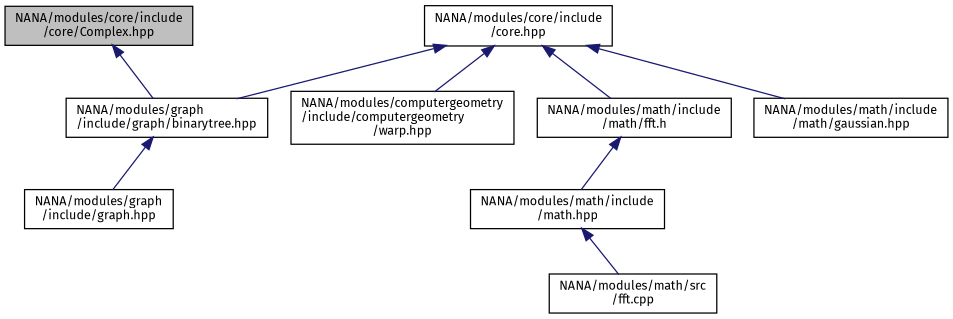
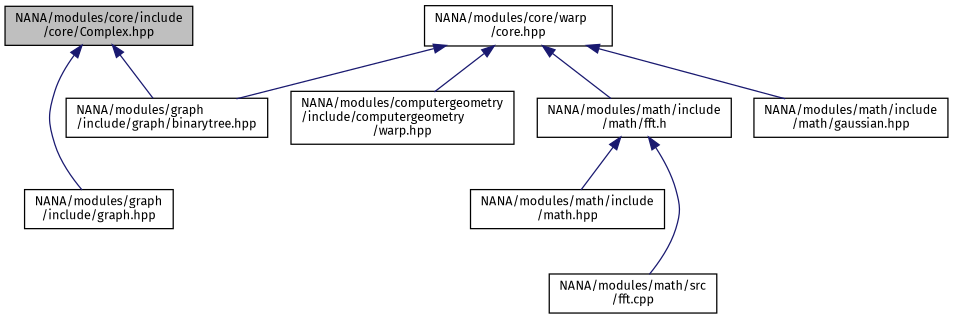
node "NANA/modules/core/include /core.hpp": label "NANA/modules/core/include /core.hpp" -> "NANA/modules/core/warp /core.hpp"
edge "NANA/modules/graph /include/graph.hpp" -> "NANA/modules/graph /include/graph/binarytree.hpp": now "NANA/modules/graph /include/graph.hpp" -> "NANA/modules/core/include /core/Complex.hpp"
edge "NANA/modules/math/src /fft.cpp" -> "NANA/modules/math/include /math.hpp": now "NANA/modules/math/src /fft.cpp" -> "NANA/modules/math/include /math/fft.h"
